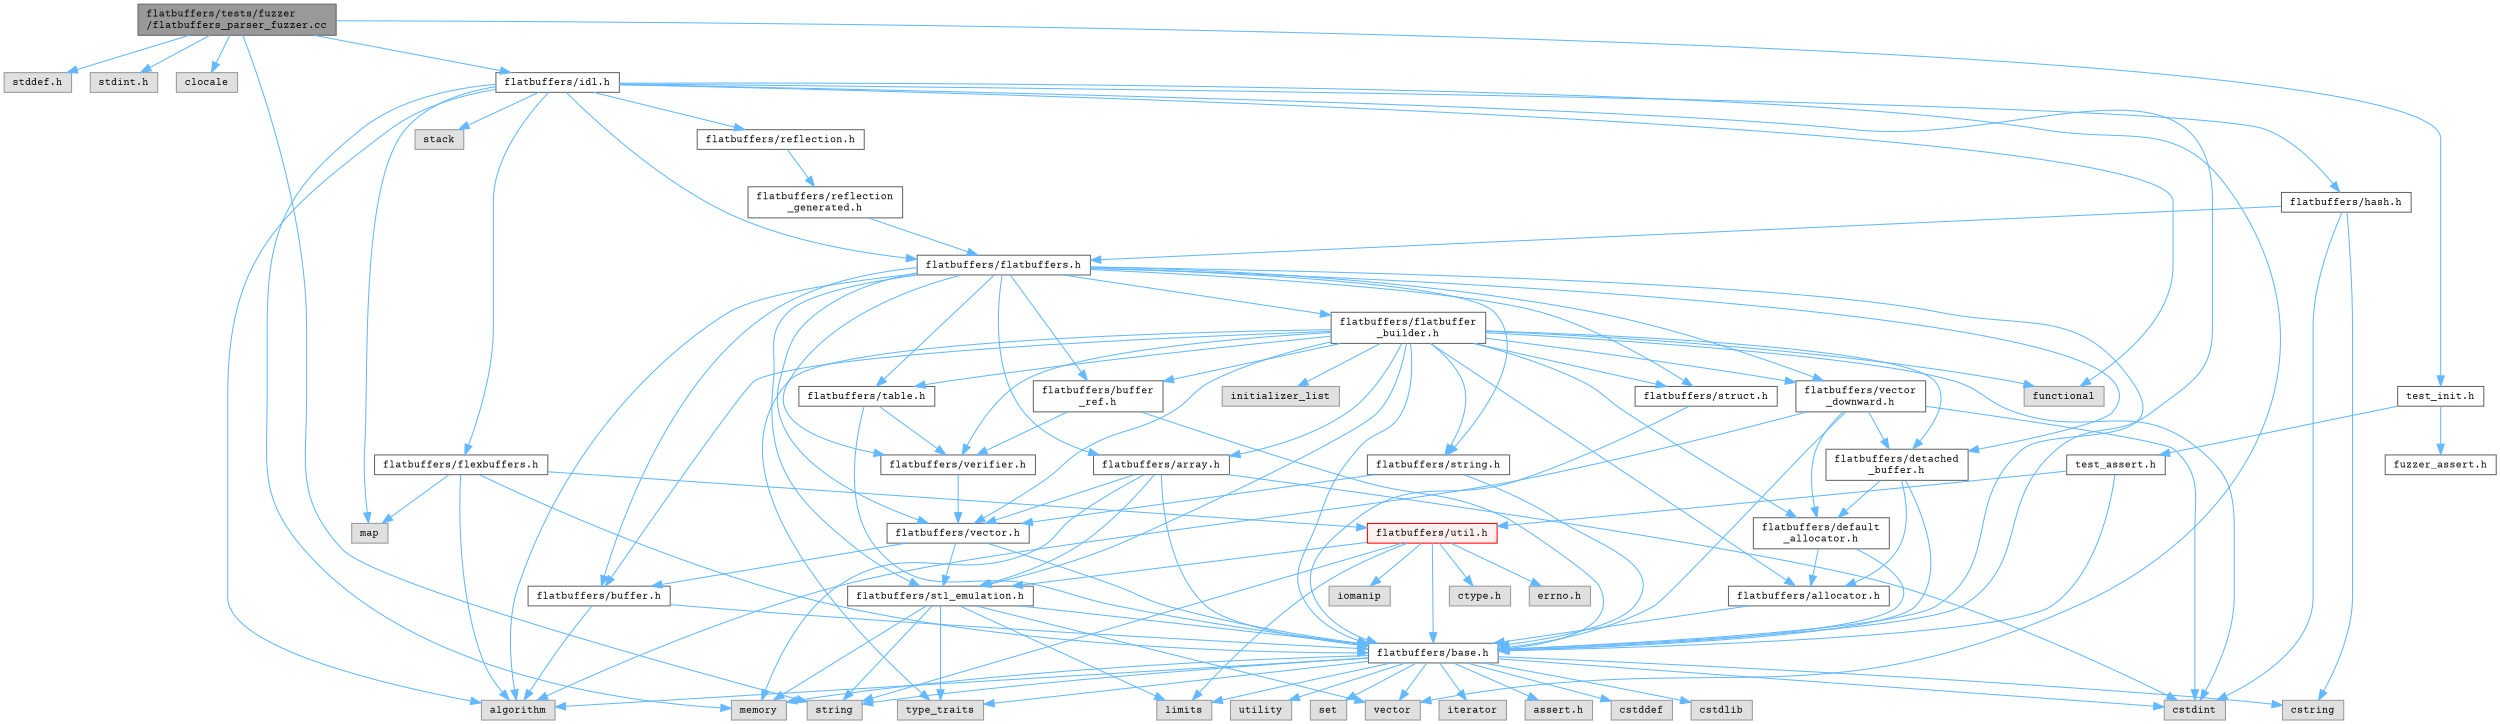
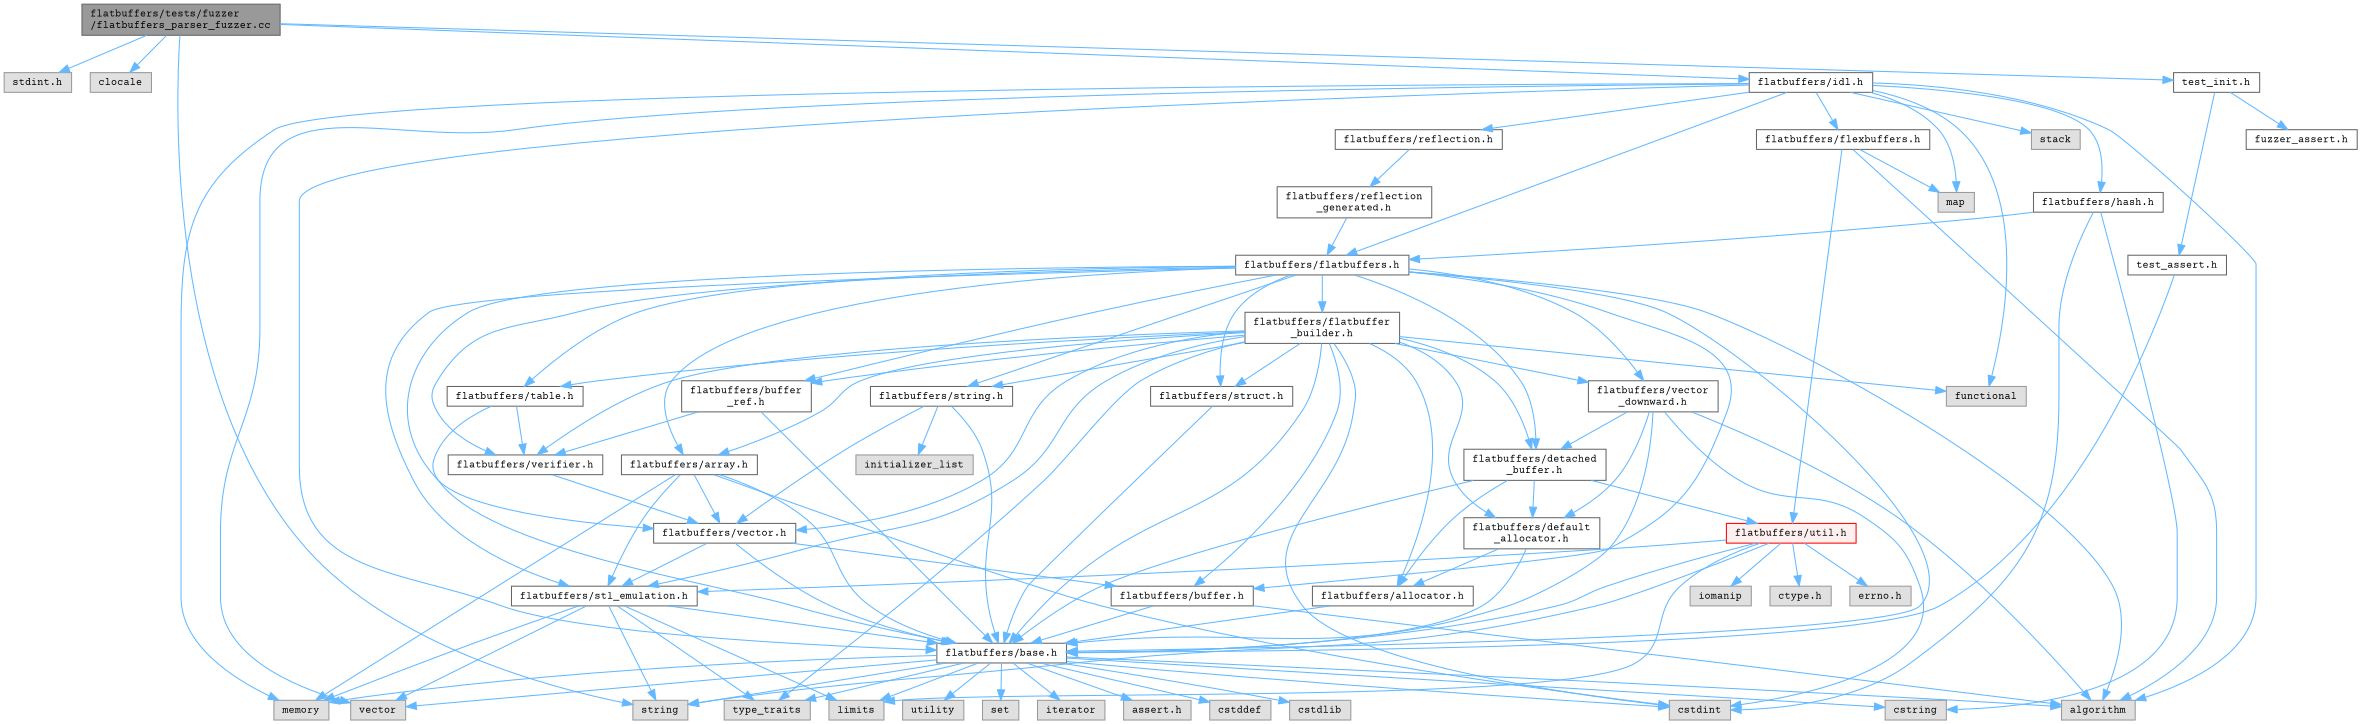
node "stddef.h": removed
edge "flatbuffers/flatbuffer _builder.h" -> "initializer_list": now "flatbuffers/string.h" -> "initializer_list"
edge "test_assert.h" -> "flatbuffers/util.h": now "flatbuffers/detached _buffer.h" -> "flatbuffers/util.h"
edge "flatbuffers/flexbuffers.h" -> "flatbuffers/base.h": removed
